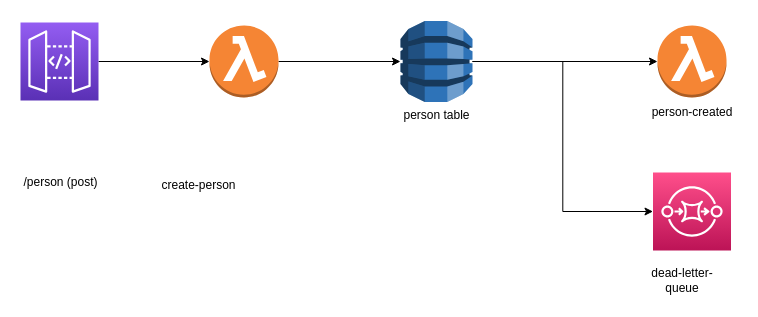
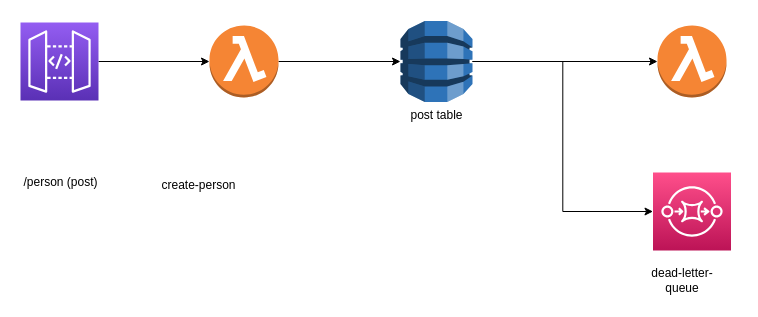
node "person-created": removed
node "person table": label "person table" -> "post table"
